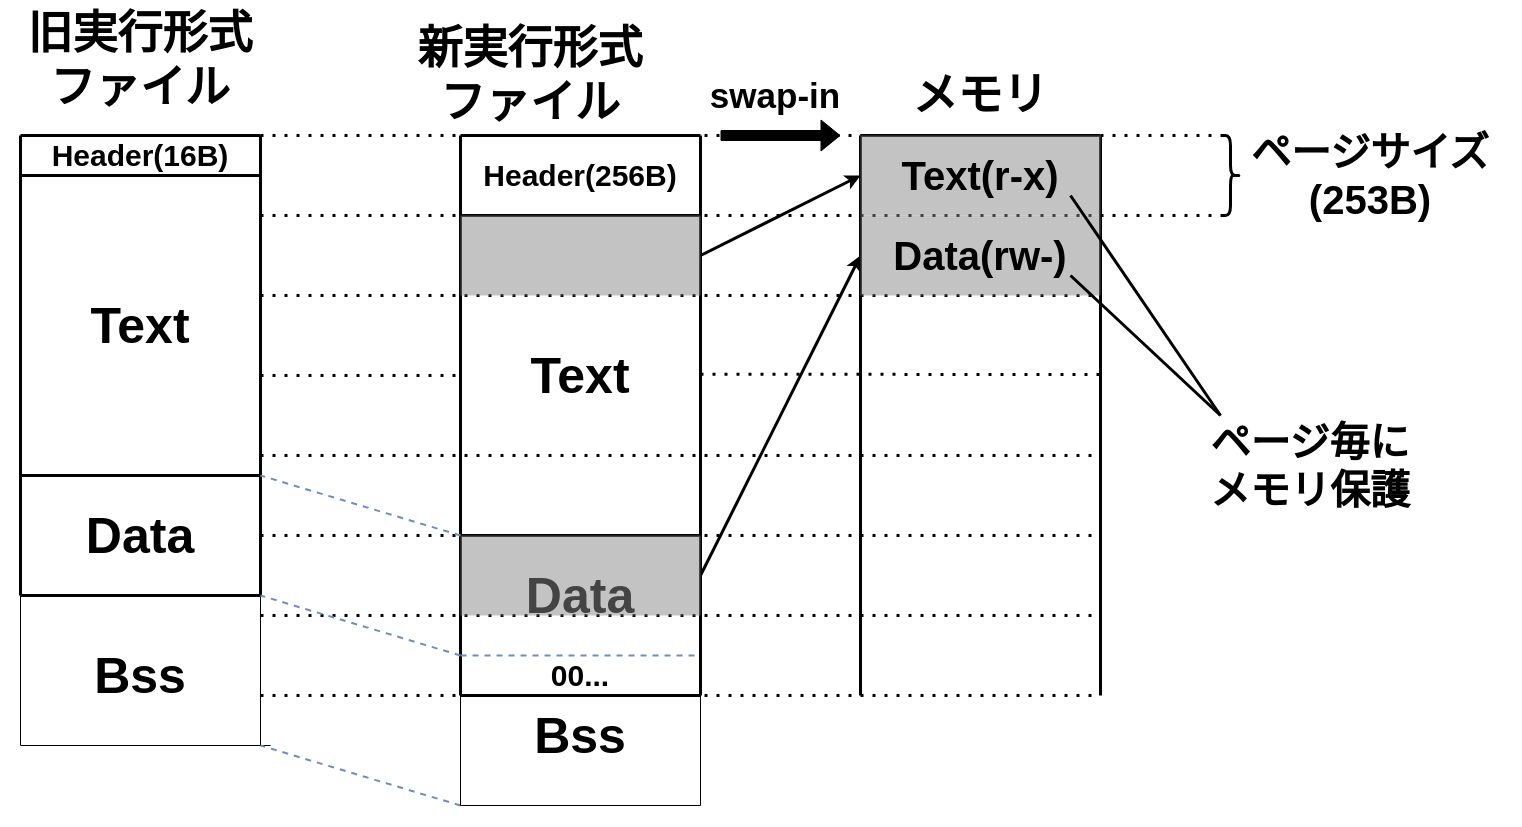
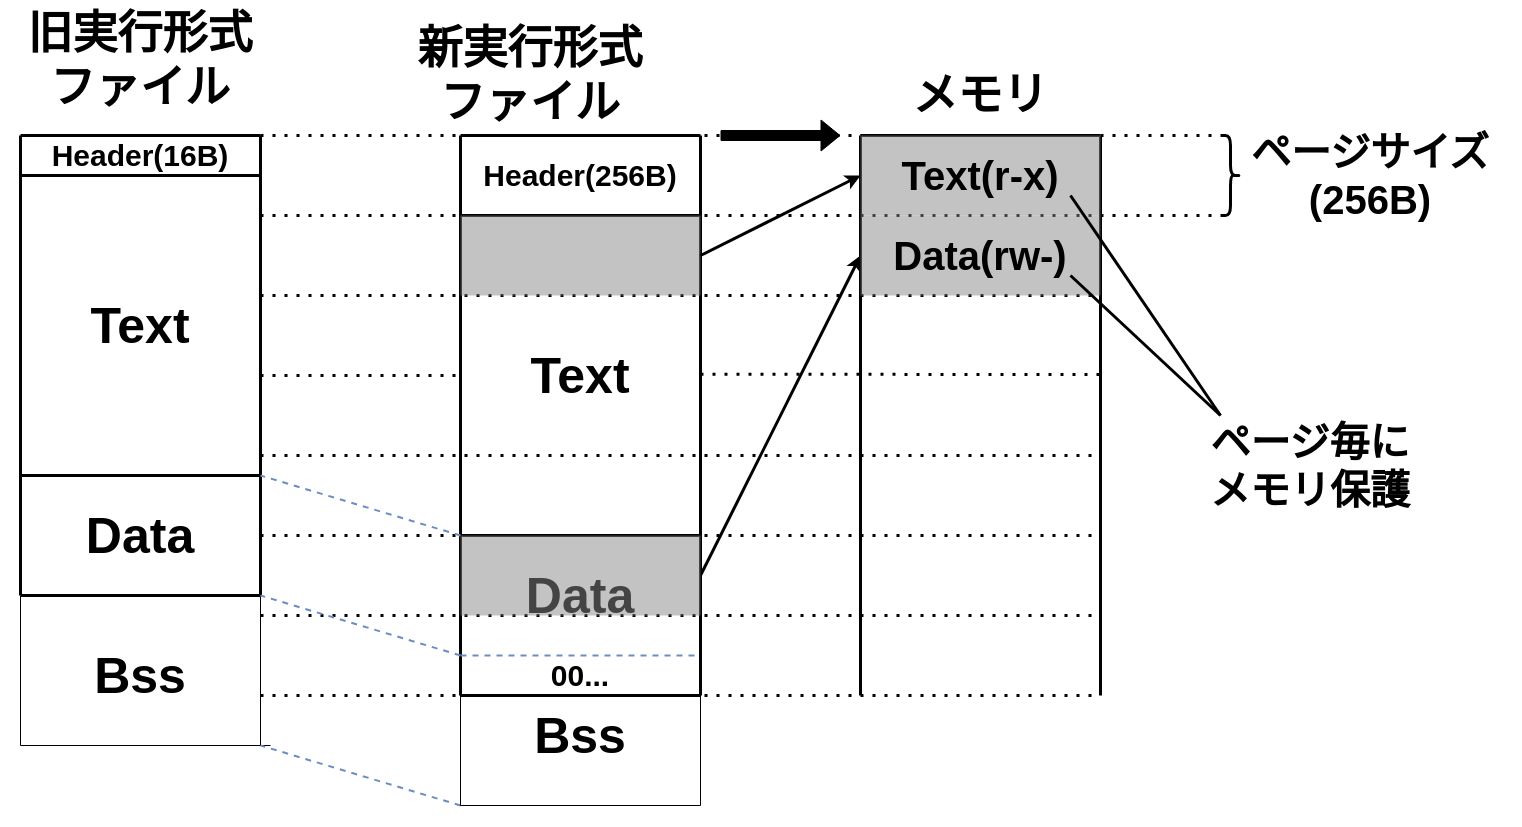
node "swap-in": removed
node "ページサイズ (253B)": label "ページサイズ (253B)" -> "ページサイズ (256B)"
